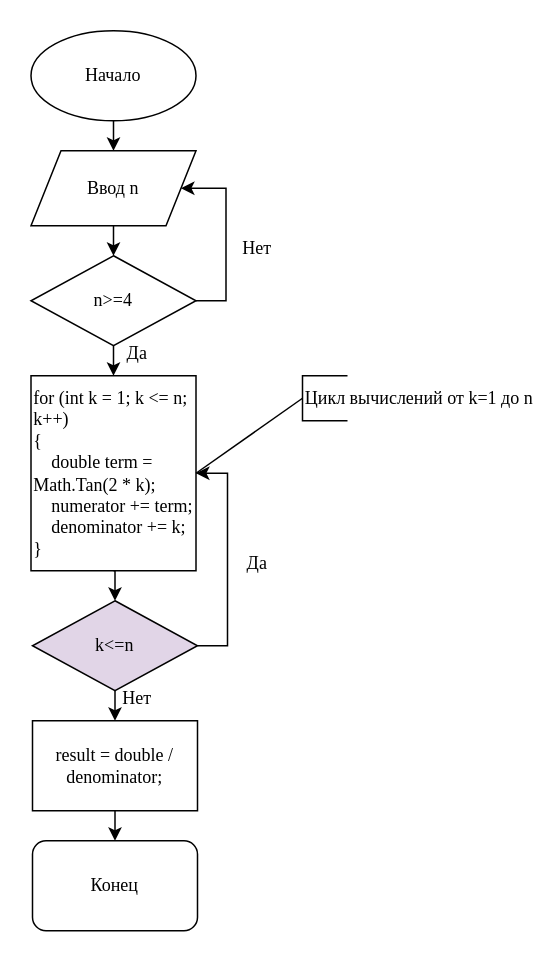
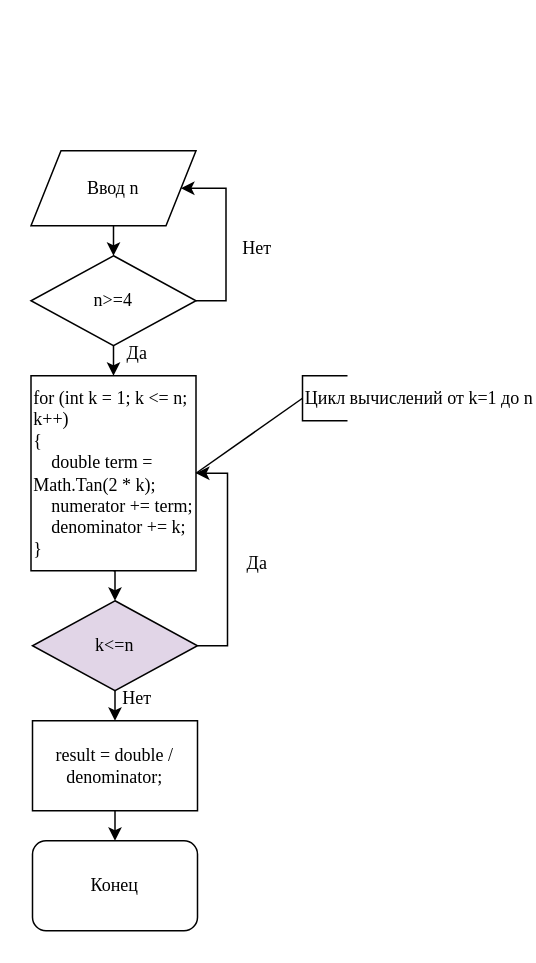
node "Начало": removed
edge "Начало" -> "Ввод n": removed
